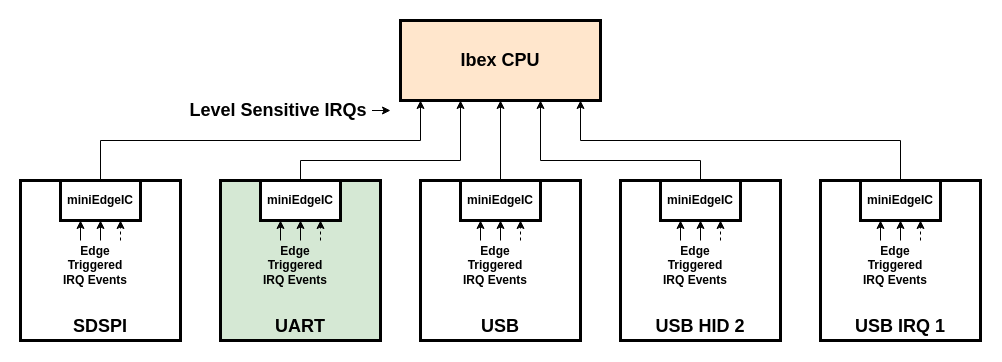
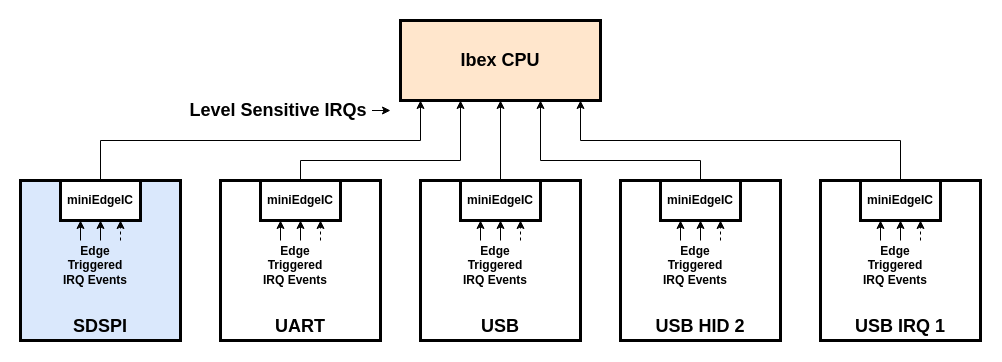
node "SDSPI": fillcolor #ffffff -> #dae8fc
node "UART": fillcolor #d5e8d4 -> #ffffff
